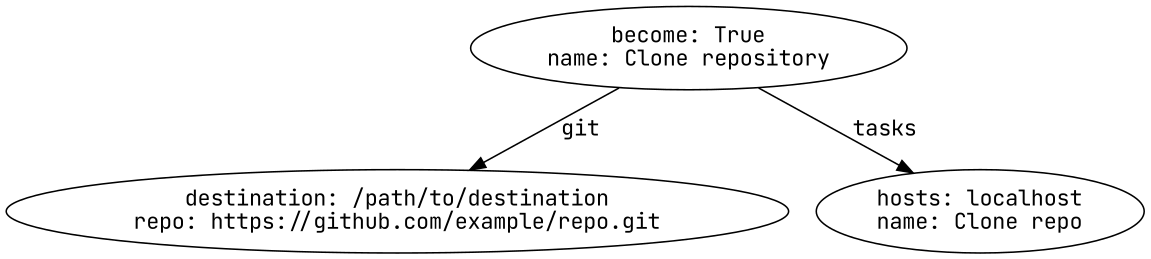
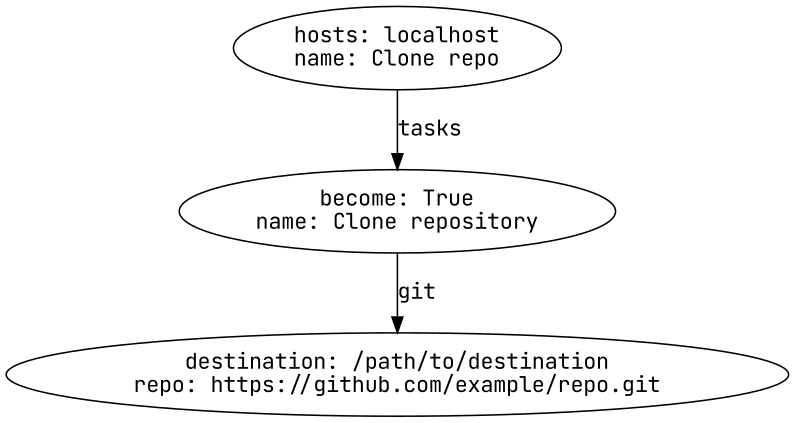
edge "become: True name: Clone repository" -> "hosts: localhost name: Clone repo": reversed
